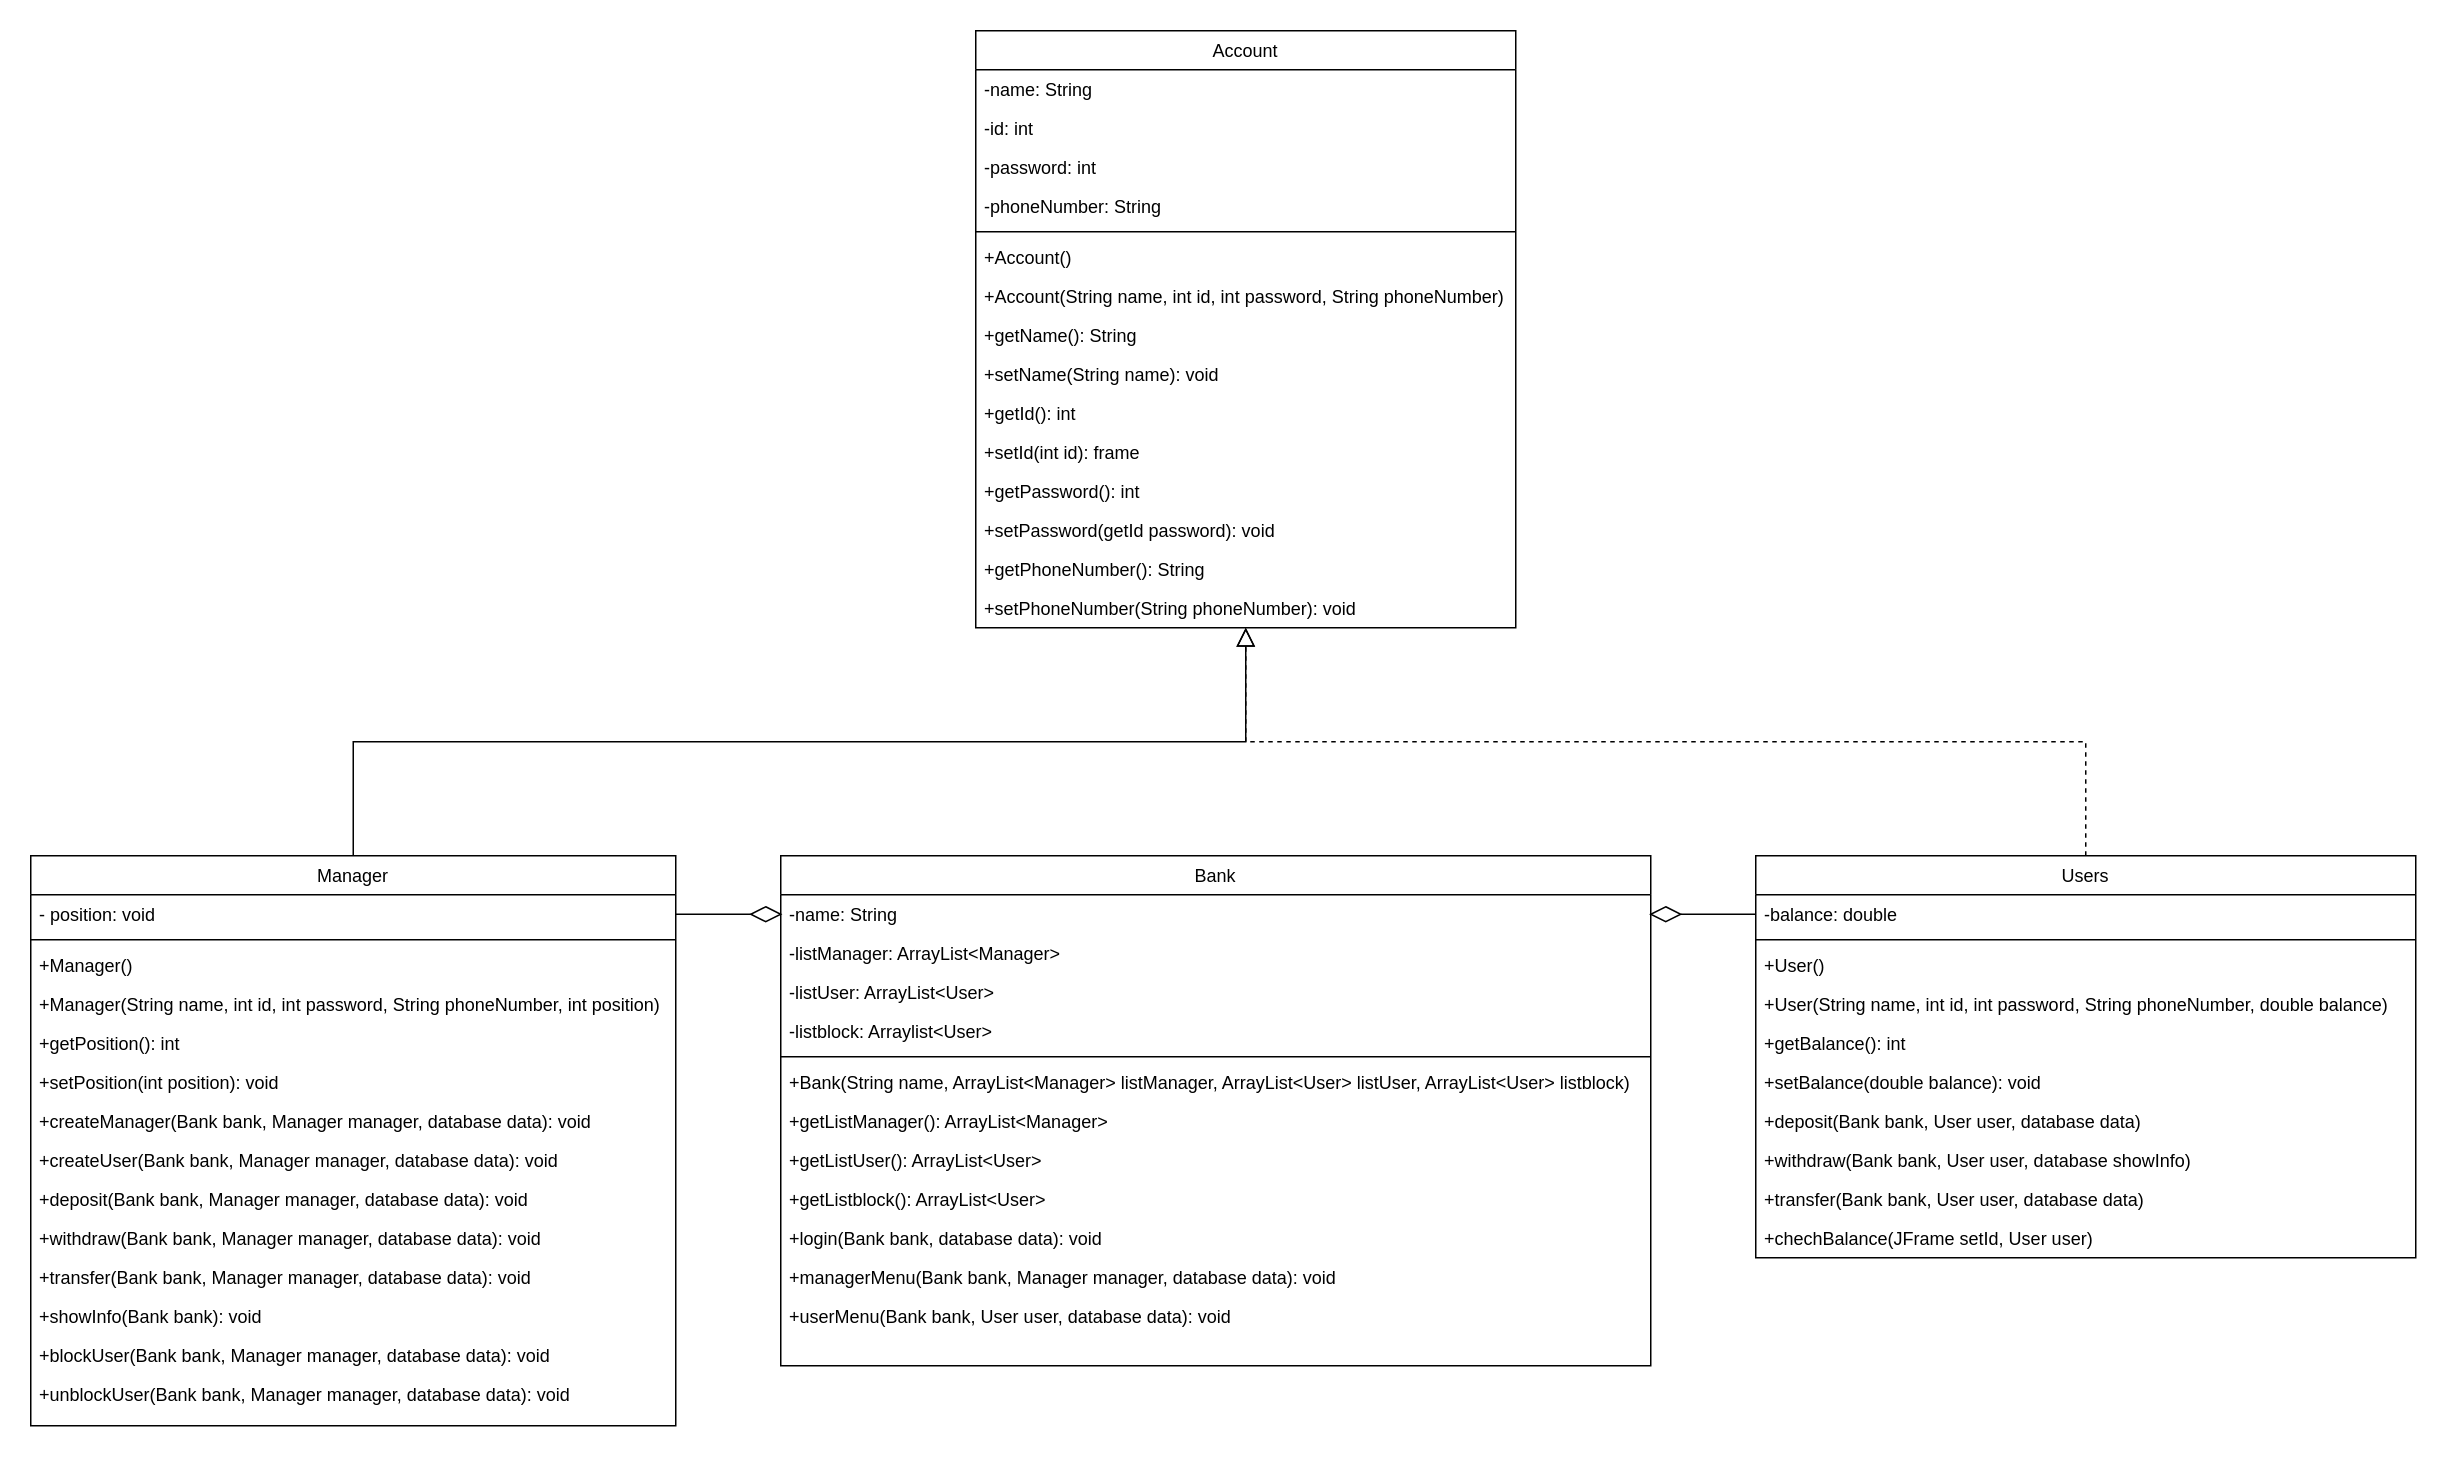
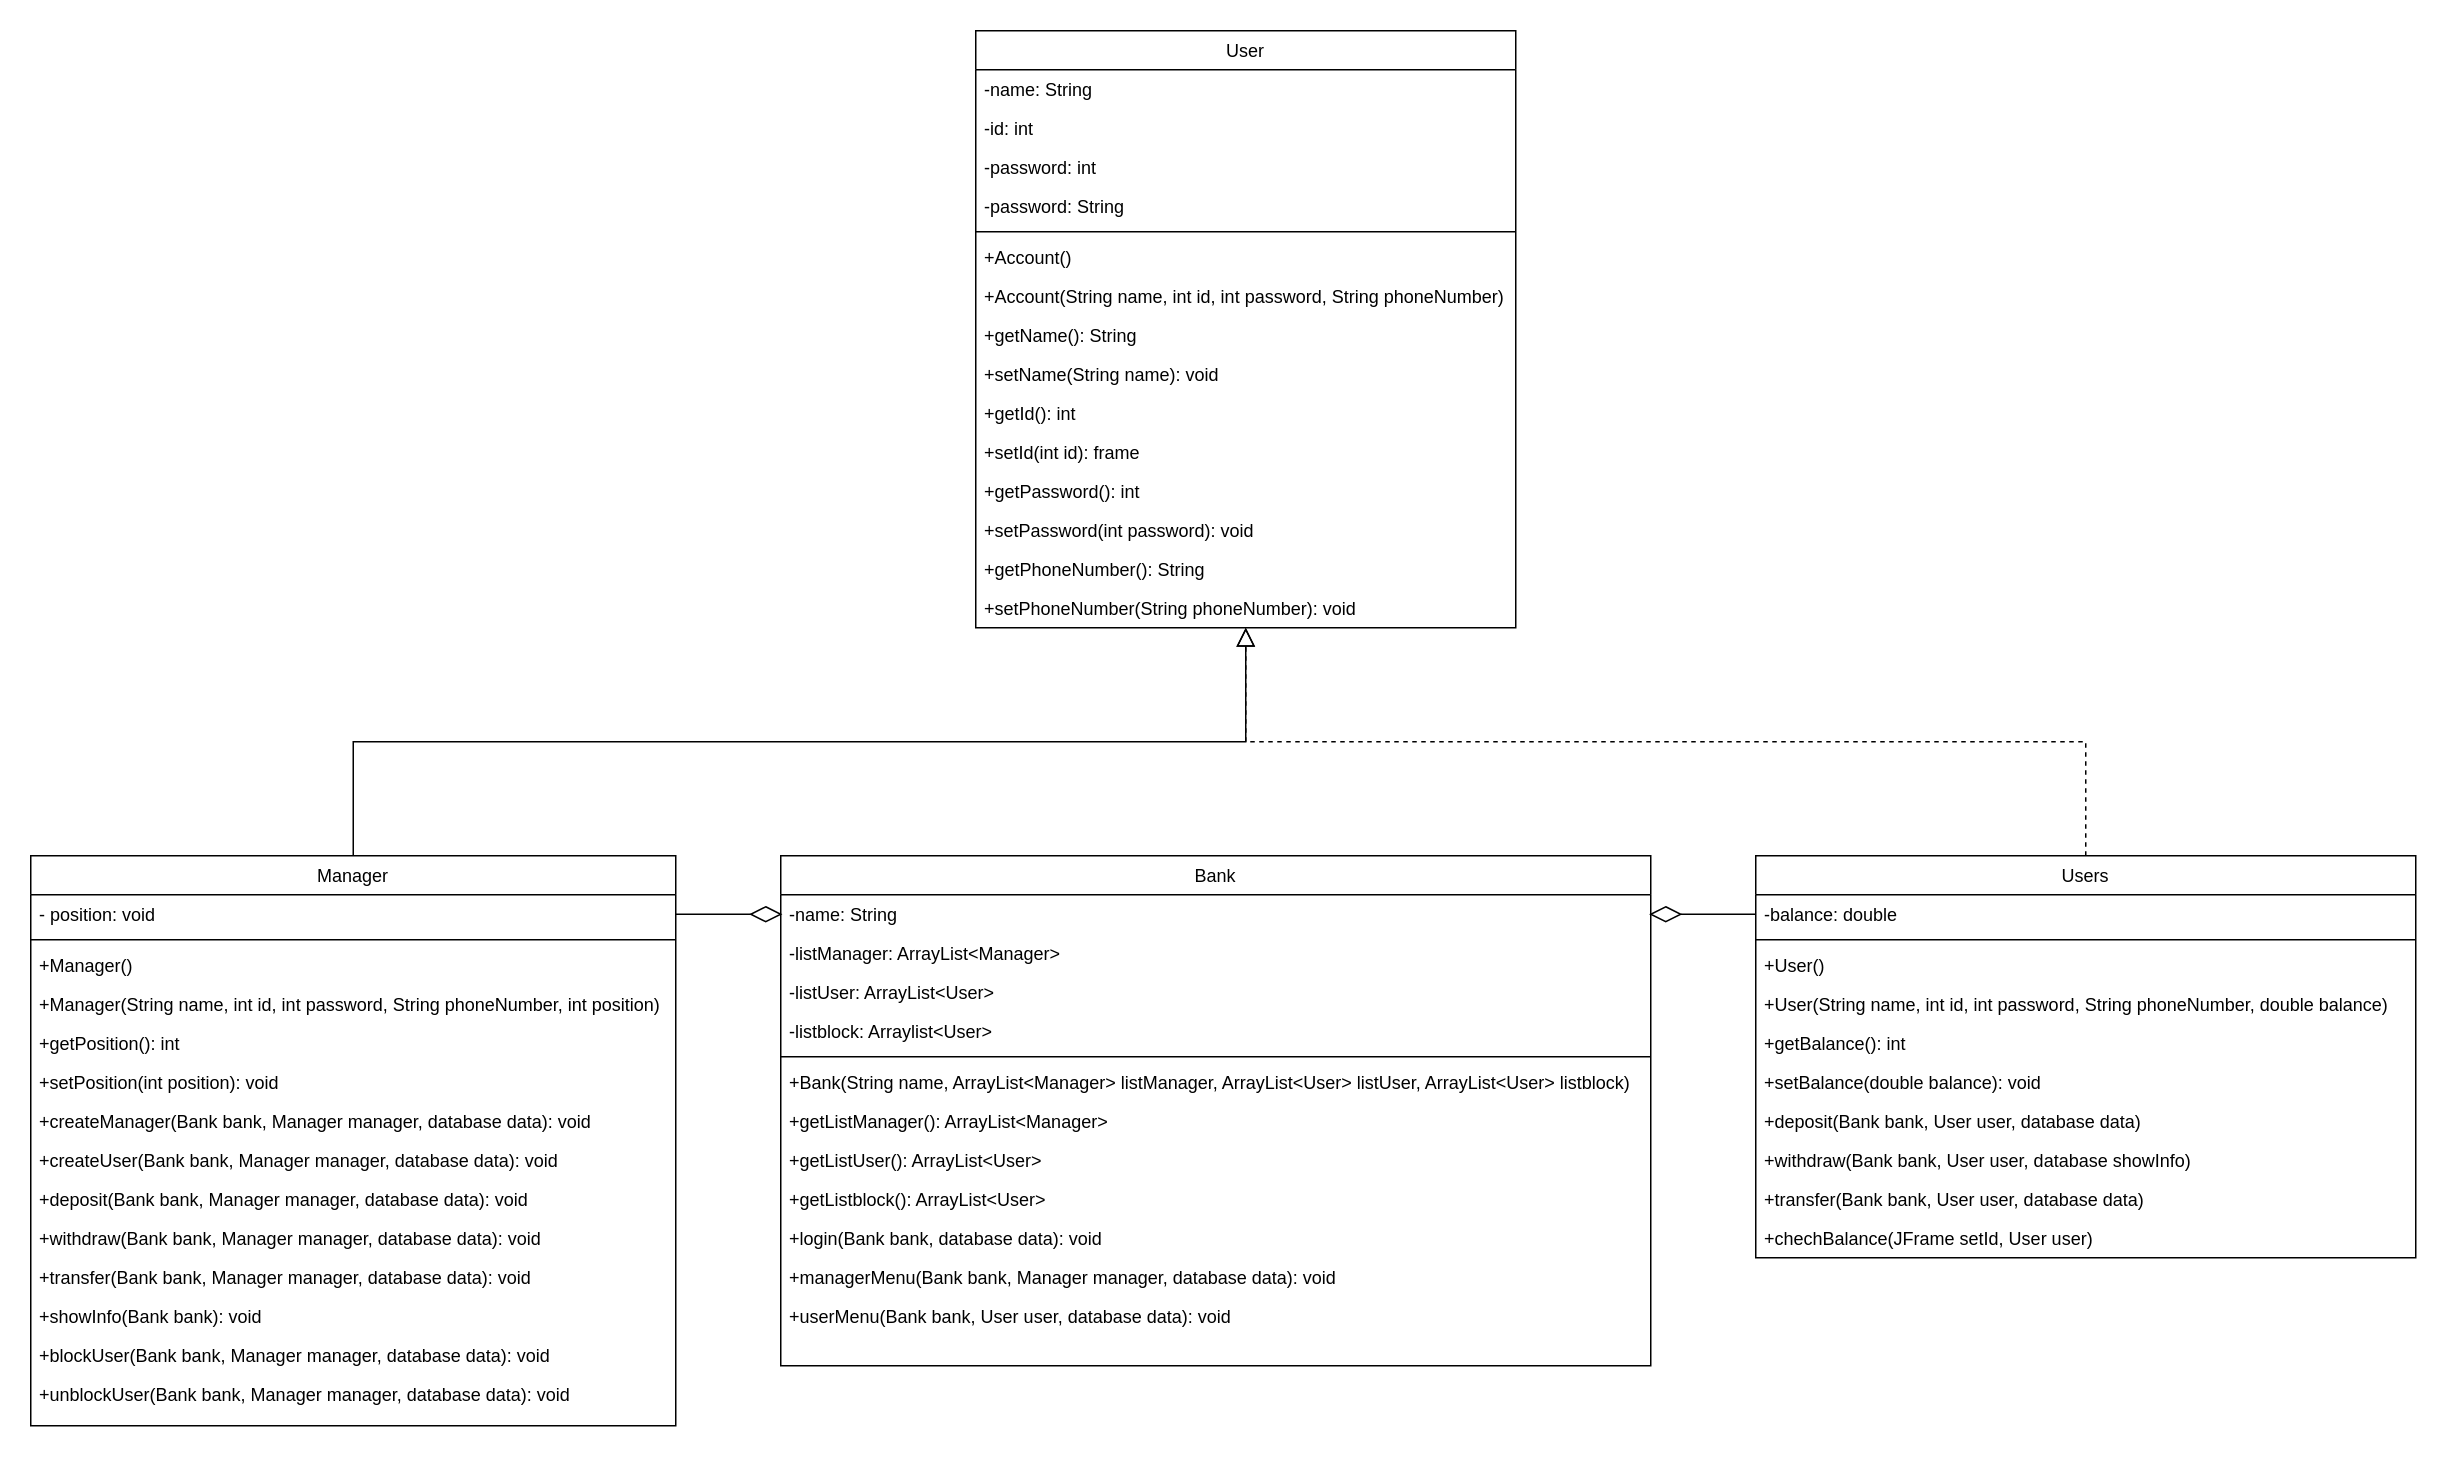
node "Account": label "Account" -> "User"
node "-phoneNumber: String": label "-phoneNumber: String" -> "-password: String"
node "+setPassword(getId password): void": label "+setPassword(getId password): void" -> "+setPassword(int password): void"
